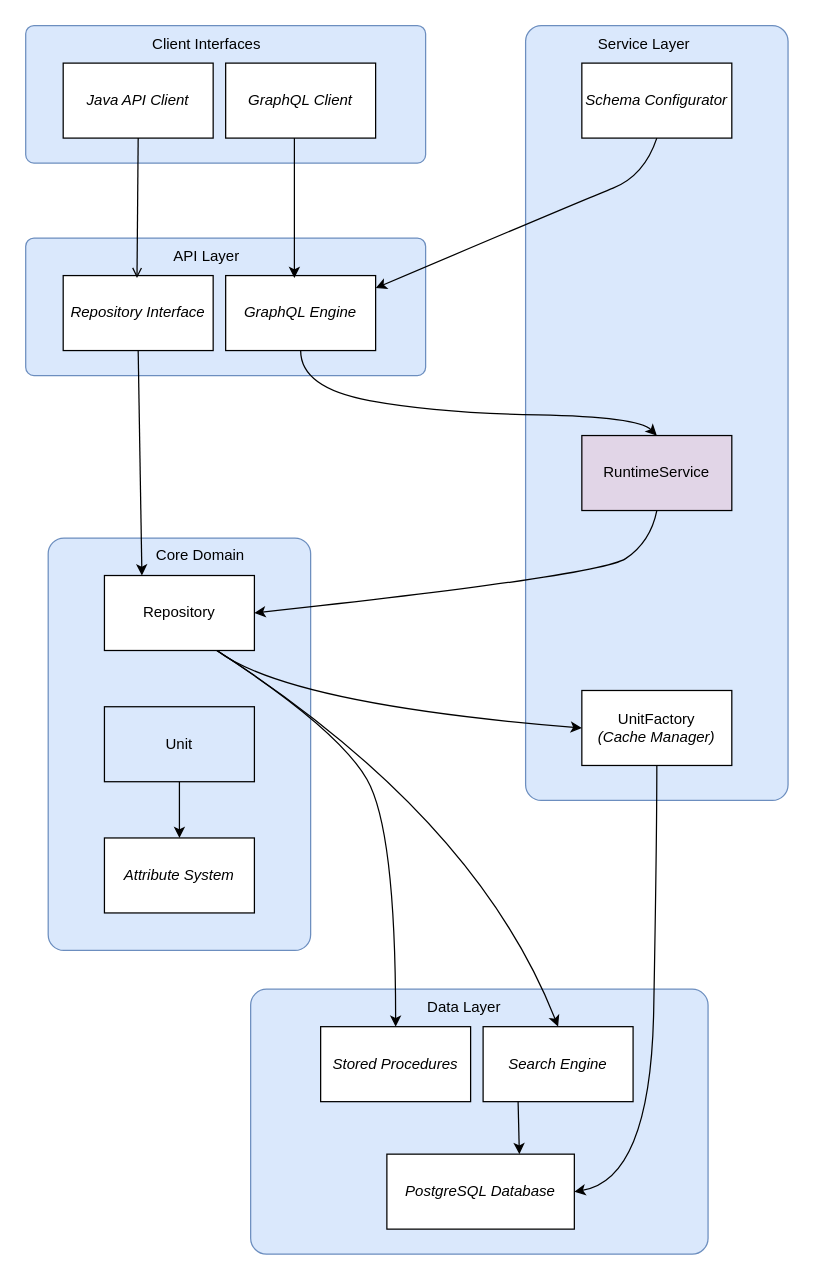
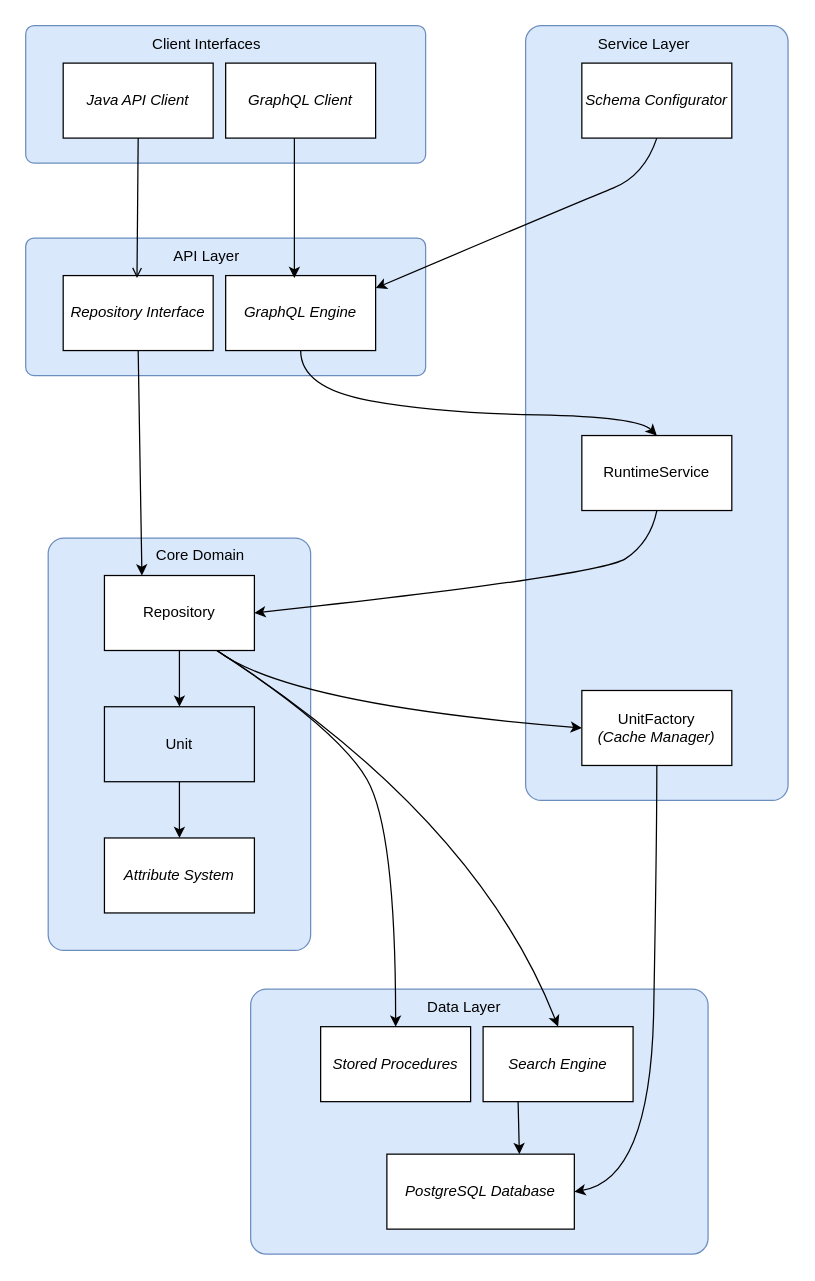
node "RuntimeService": fillcolor #e1d5e7 -> #ffffff
edge "Repository" -> "Unit": added
